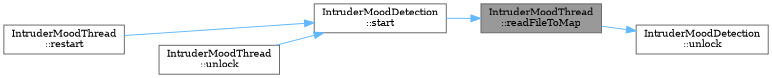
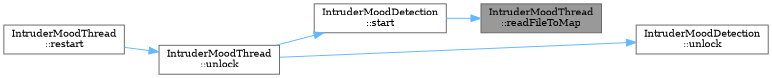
edge "IntruderMoodThread ::readFileToMap" -> "IntruderMoodDetection ::unlock": now "IntruderMoodThread ::unlock" -> "IntruderMoodDetection ::unlock"
edge "IntruderMoodThread ::restart" -> "IntruderMoodDetection ::start": now "IntruderMoodThread ::restart" -> "IntruderMoodThread ::unlock"
